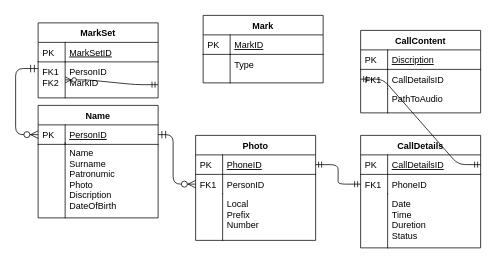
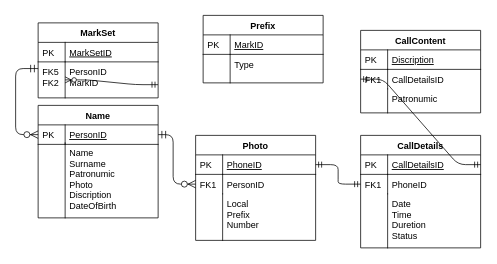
node "Mark": label "Mark" -> "Prefix"
node "FK1 FK2": label "FK1 FK2" -> "FK5 FK2"
node "PathToAudio": label "PathToAudio" -> "Patronumic"
